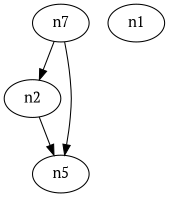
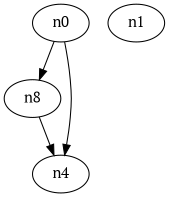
node "n7": label "n7" -> "n0"
node "n2": label "n2" -> "n8"
node "n5": label "n5" -> "n4"
